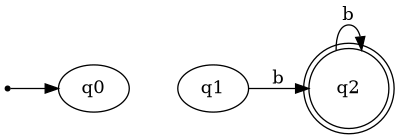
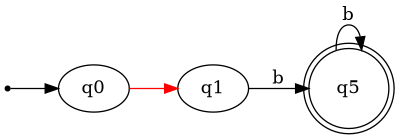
edge "q0" -> "q1": added
node "q2": label "q2" -> "q5"
